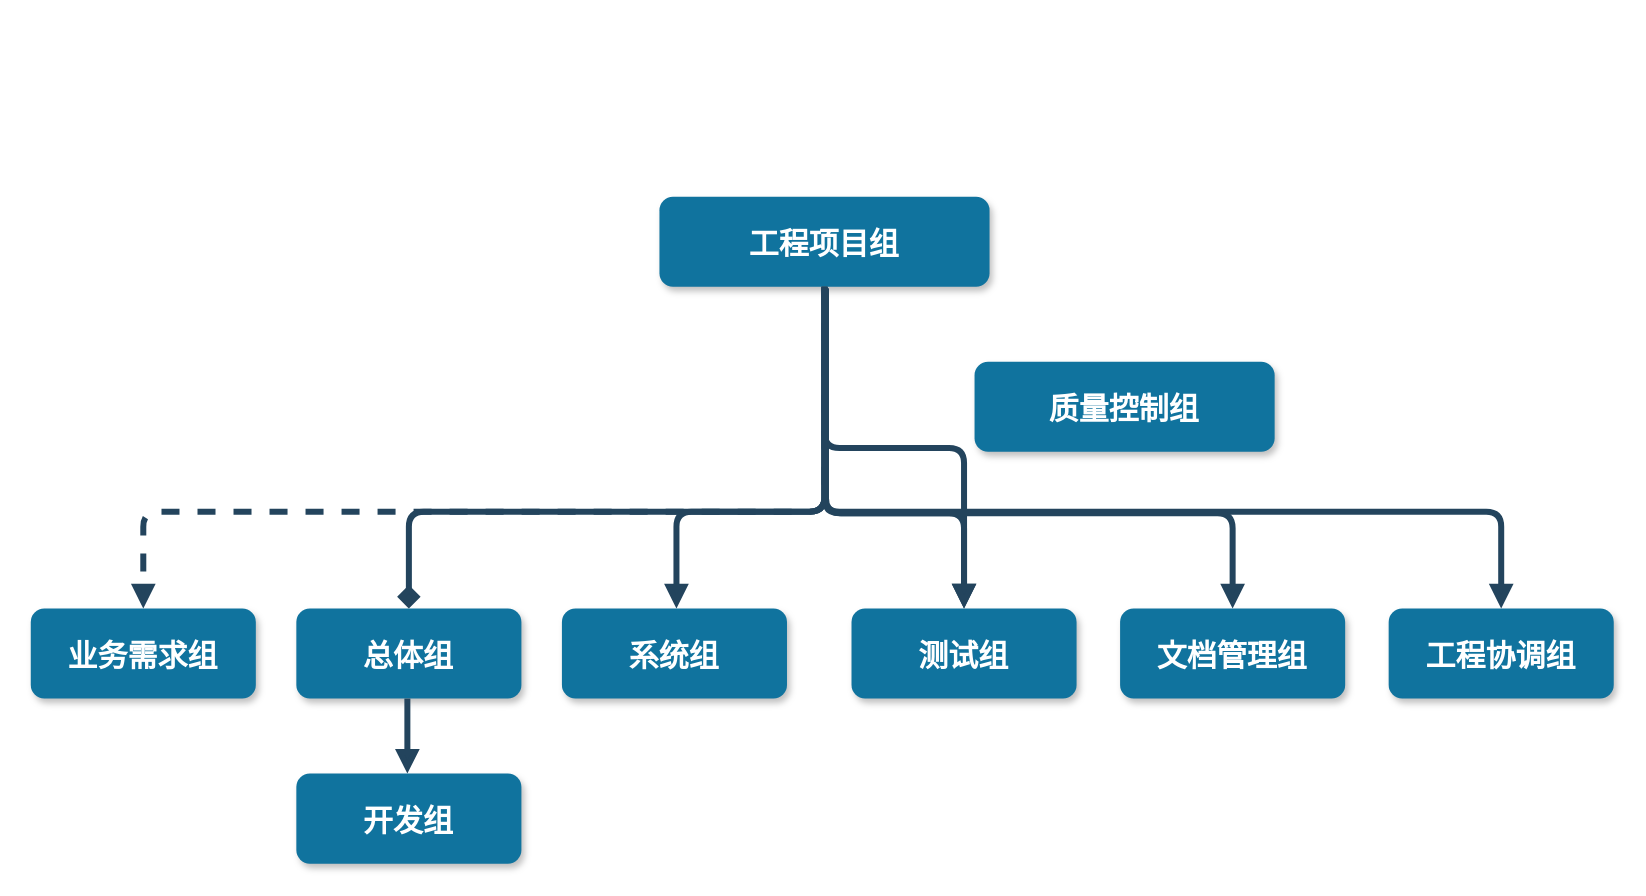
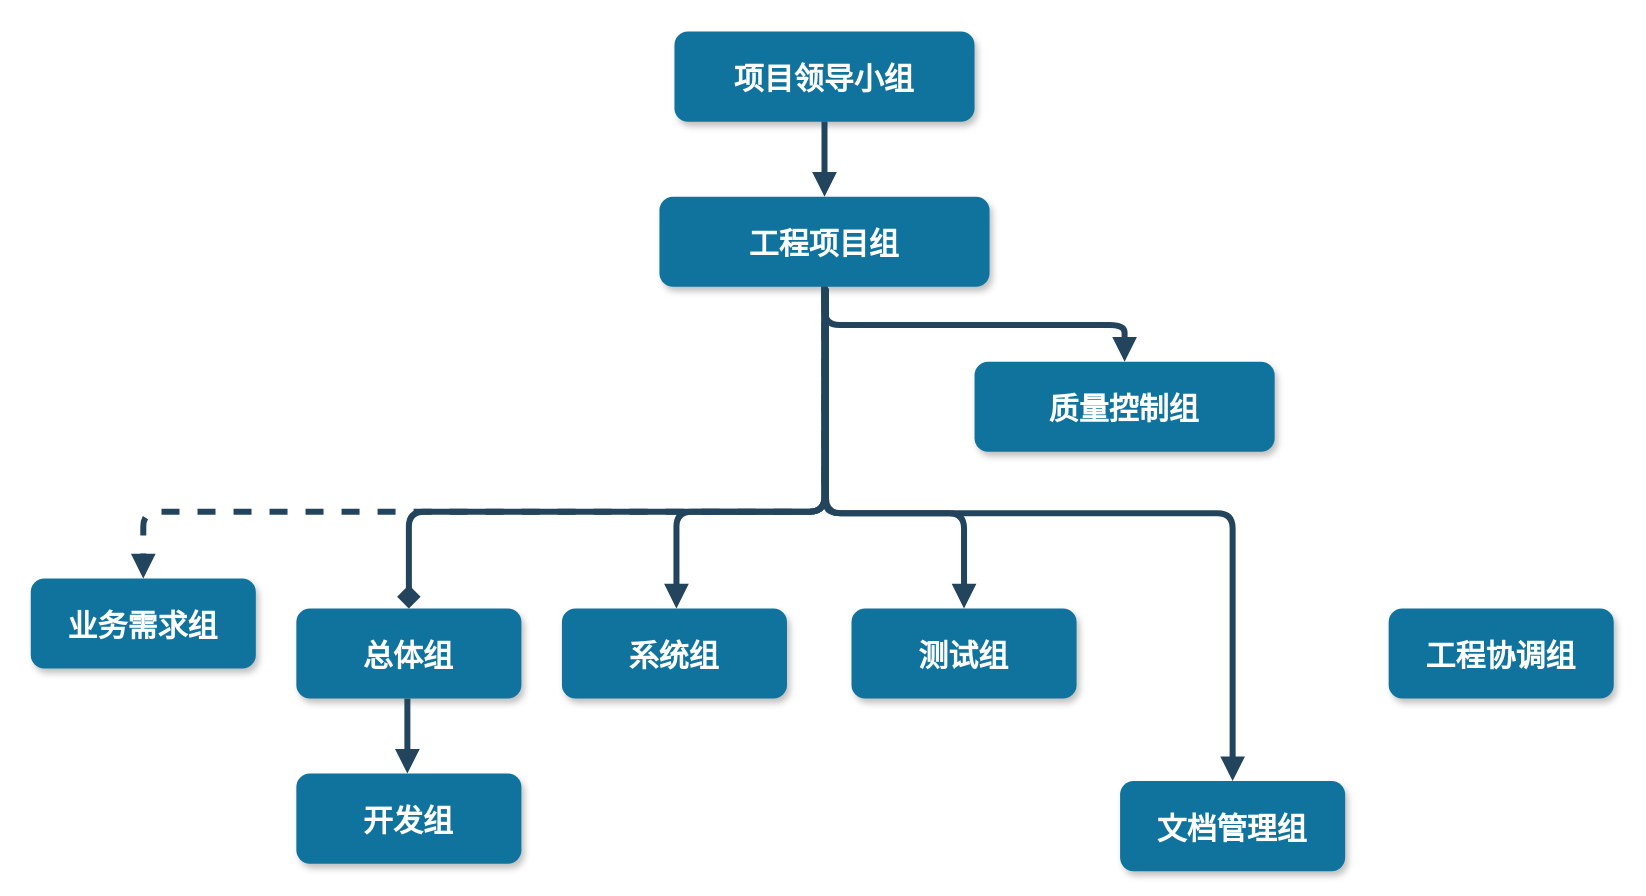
node "项目领导小组": added
edge "项目领导小组" -> "工程项目组": added
edge "工程项目组" -> "测试组": now "工程项目组" -> "质量控制组"
edge "工程项目组" -> "工程协调组": removed
node "业务需求组": moved (143, 653) -> (143, 623)
node "文档管理组": moved (1232, 653) -> (1232, 826)
